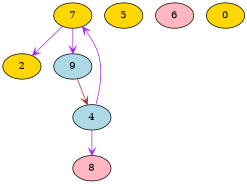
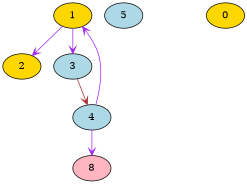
node "7": label "7" -> "1"
node "5": fillcolor gold -> lightblue
node "6": removed
node "9": label "9" -> "3"
